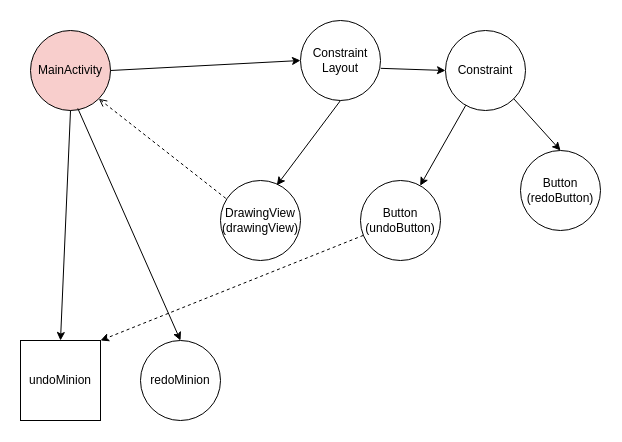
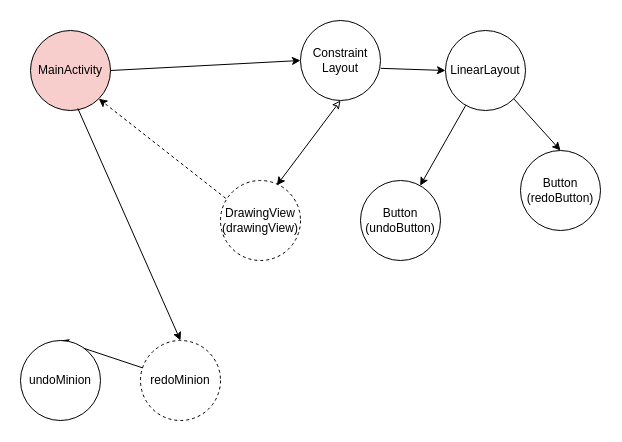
node "Constraint": label "Constraint" -> "LinearLayout"
edge "DrawingView (drawingView)" -> "MainActivity": arrowhead open -> classic
edge "Constraint Layout" -> "DrawingView (drawingView)": arrowhead none -> classic
node "DrawingView (drawingView)": style solid -> dashed
edge "MainActivity" -> "undoMinion": now "redoMinion" -> "undoMinion"
edge "Button (undoButton)" -> "undoMinion": removed
node "undoMinion": shape rectangle -> ellipse
node "redoMinion": style solid -> dashed
